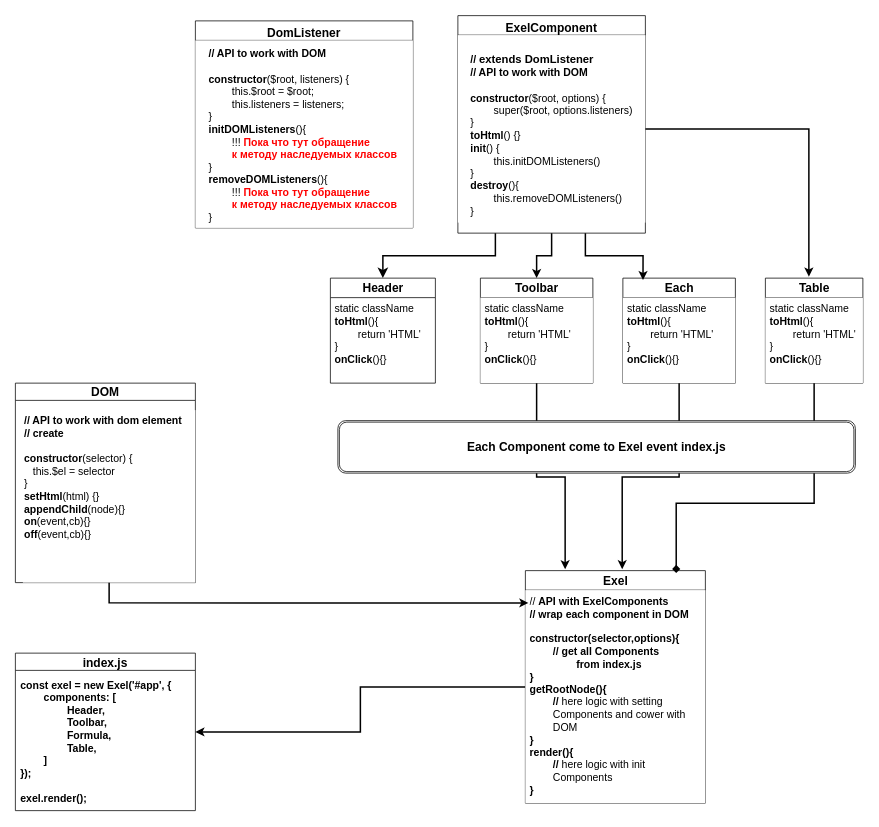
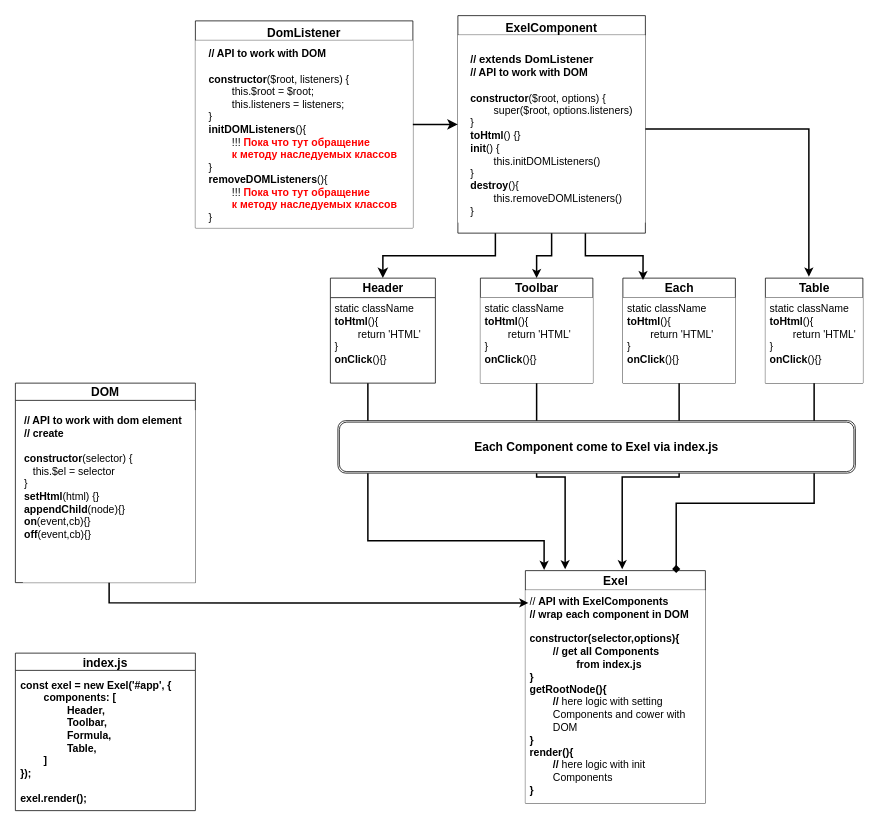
edge "DomListener" -> "ExelComponent": added
node "Each Component come to Exel event index.js": label "Each Component come to Exel event index.js" -> "Each Component come to Exel via index.js"
edge "Header" -> "Exel": added
edge "Exel" -> "index.js": removed
